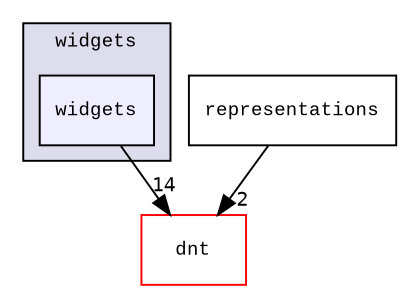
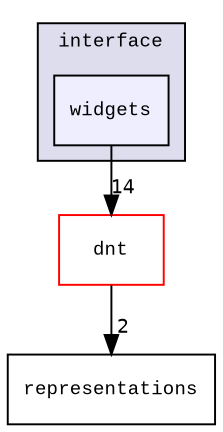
cluster "widgets": label "widgets" -> "interface"
edge "representations" -> "dnt": reversed
